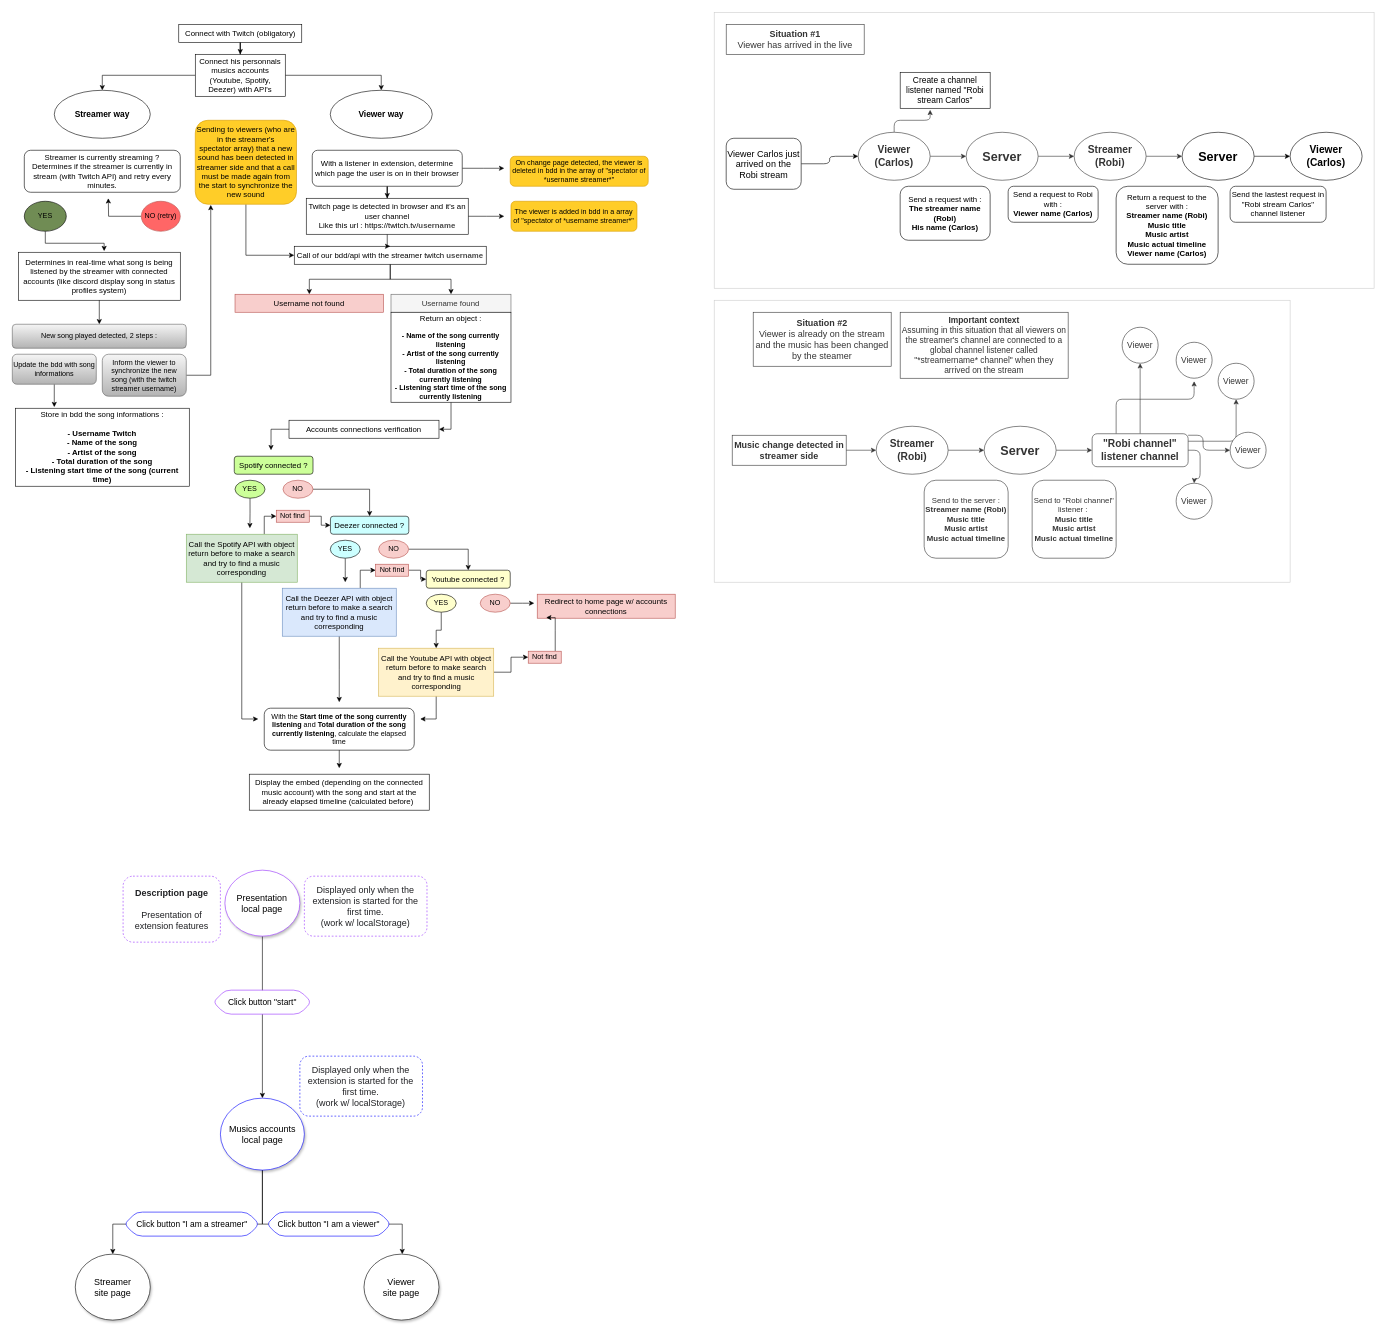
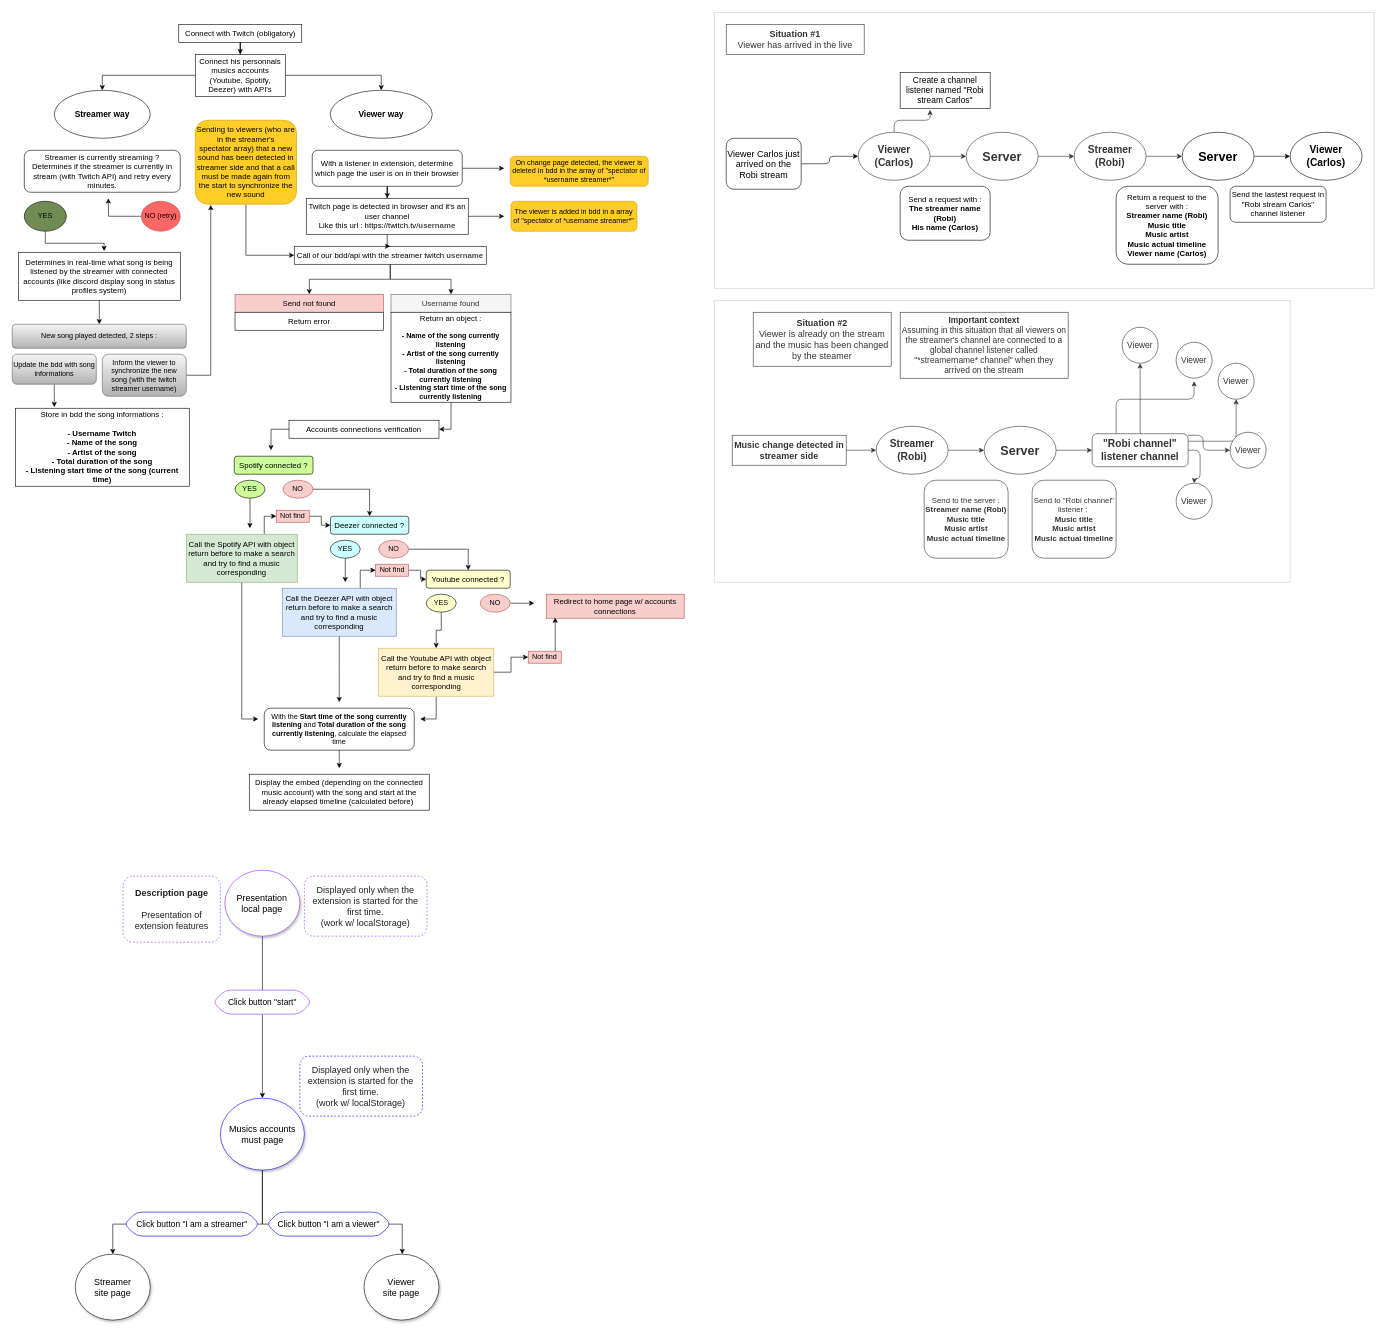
node "Send a request to Robi with : Viewer name (Carlos)": removed
node "Username not found": label "Username not found" -> "Send not found"
node "Return error": added
node "Redirect to home page w/ accounts connections": moved (606, 606) -> (615, 606)
node "Musics accounts local page": label "Musics accounts local page" -> "Musics accounts must page"
